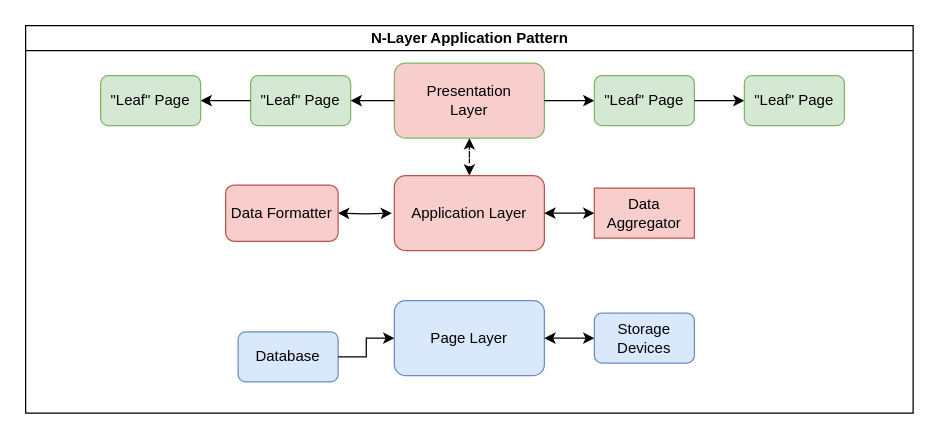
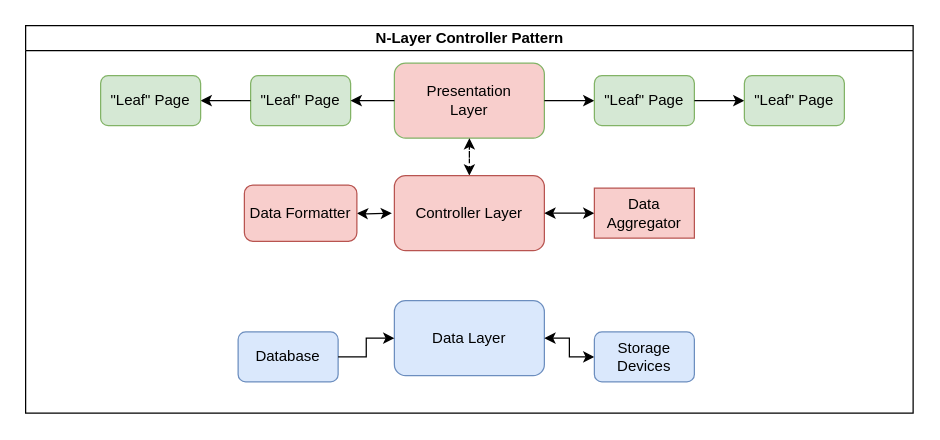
node "N-Layer Application Pattern": label "N-Layer Application Pattern" -> "N-Layer Controller Pattern"
node "Data Formatter": moved (282, 213) -> (301, 213)
node "Application Layer": label "Application Layer" -> "Controller Layer"
node "Page Layer": label "Page Layer" -> "Data Layer"
node "Storage Devices": moved (644, 338) -> (644, 357)
